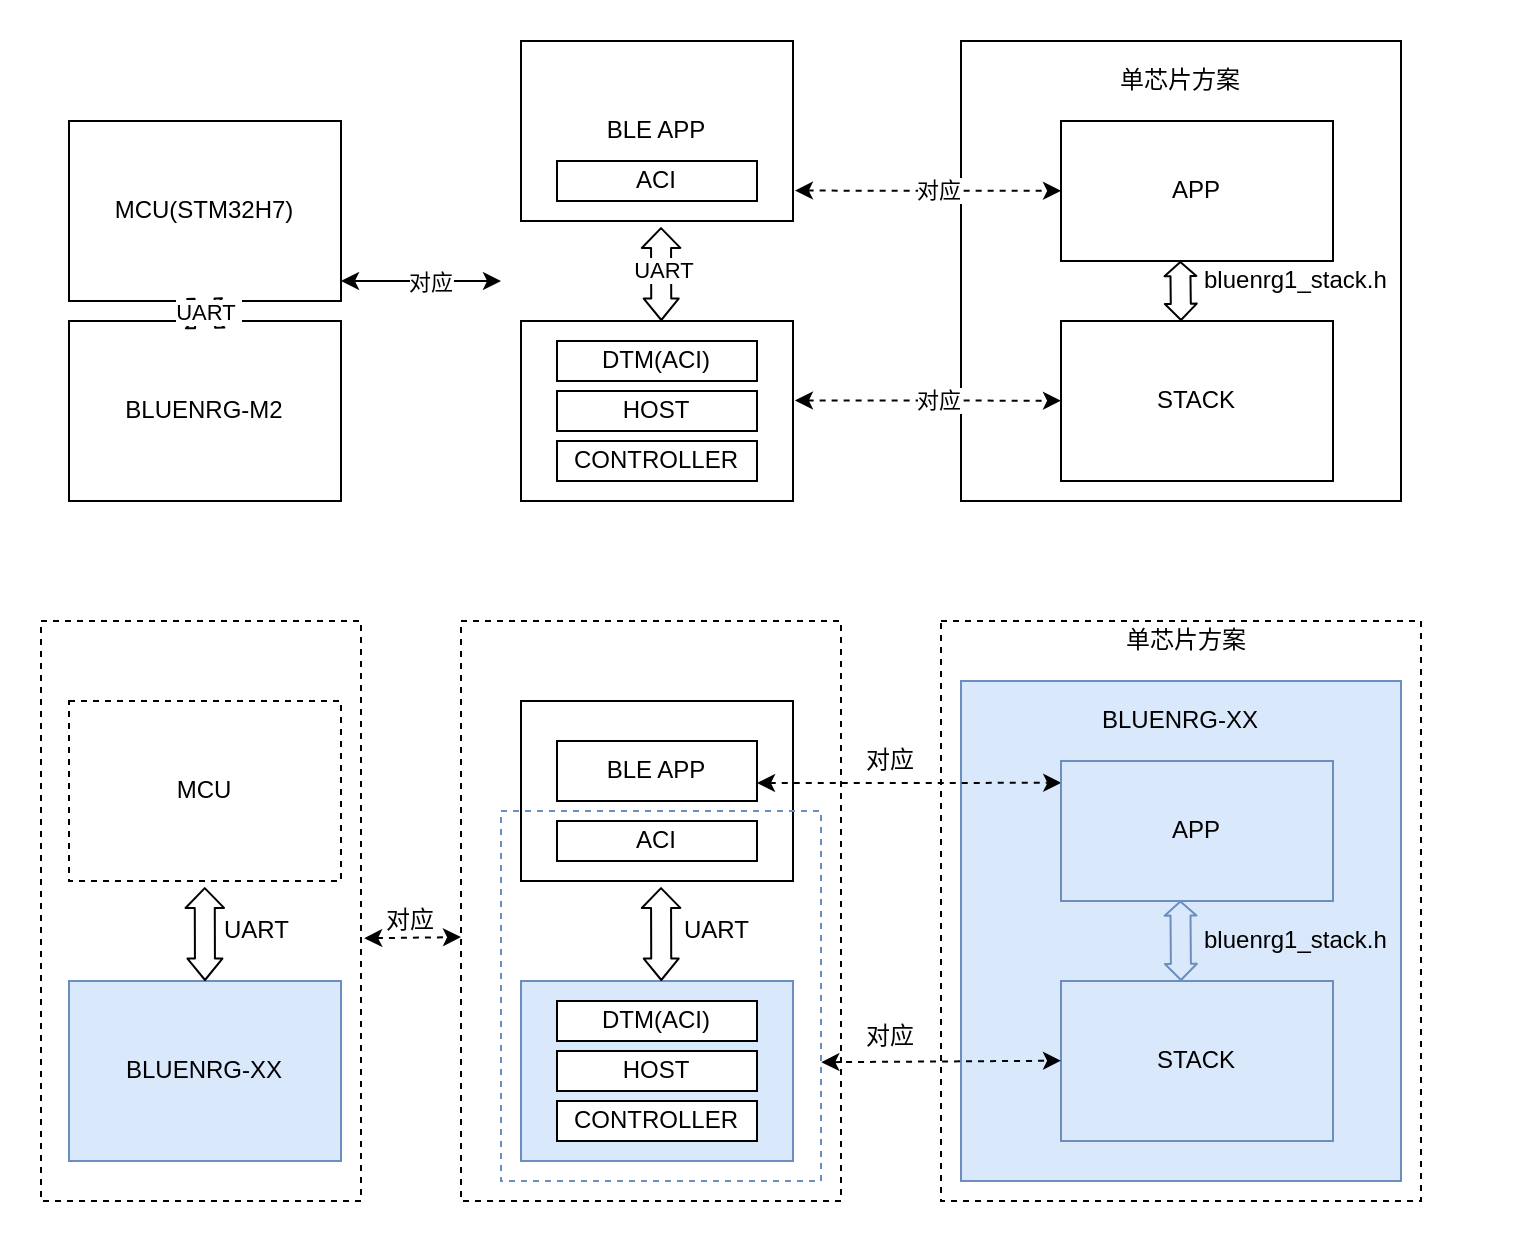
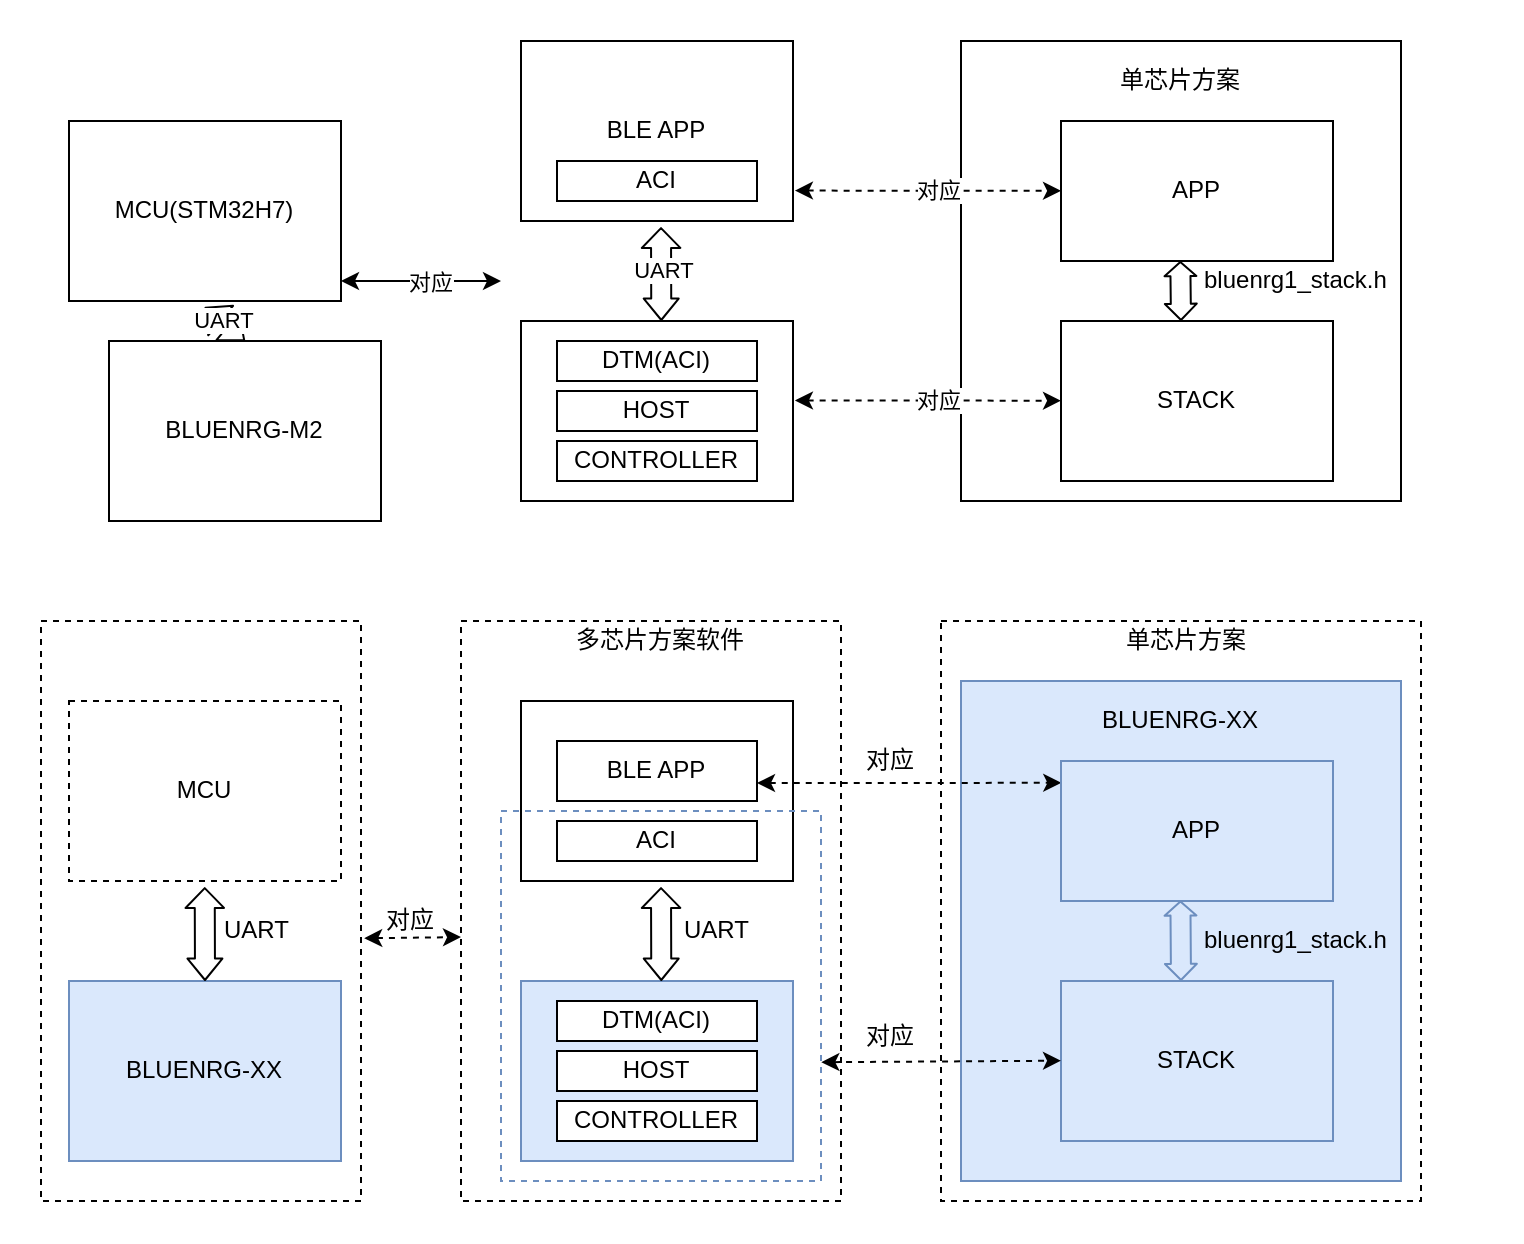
node "BLUENRG-M2": moved (205, 411) -> (245, 431)
node "多芯片方案软件": added
